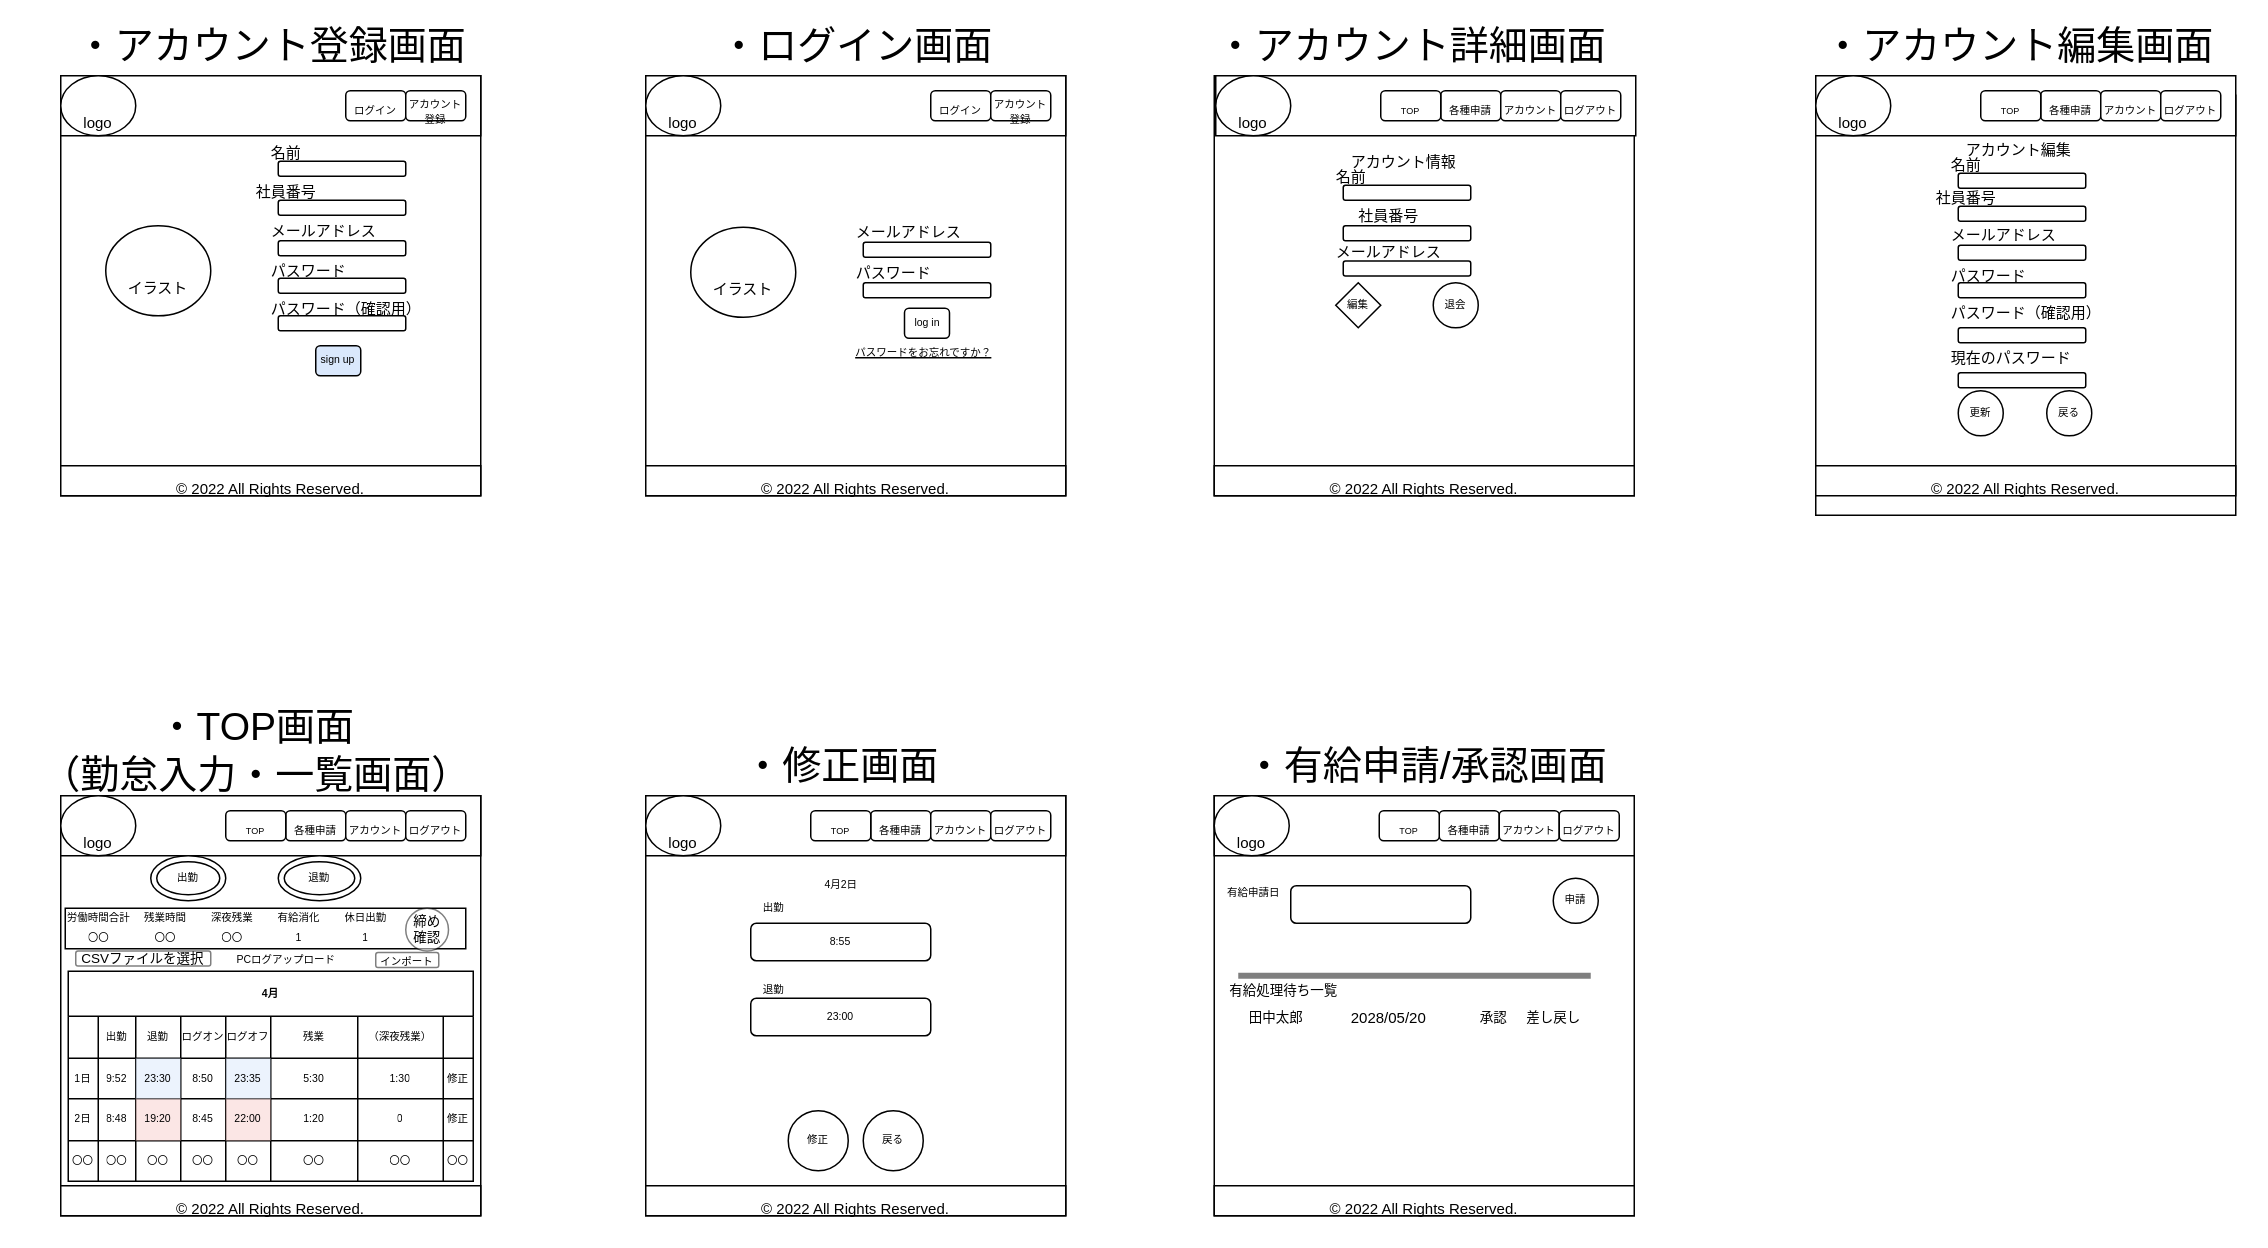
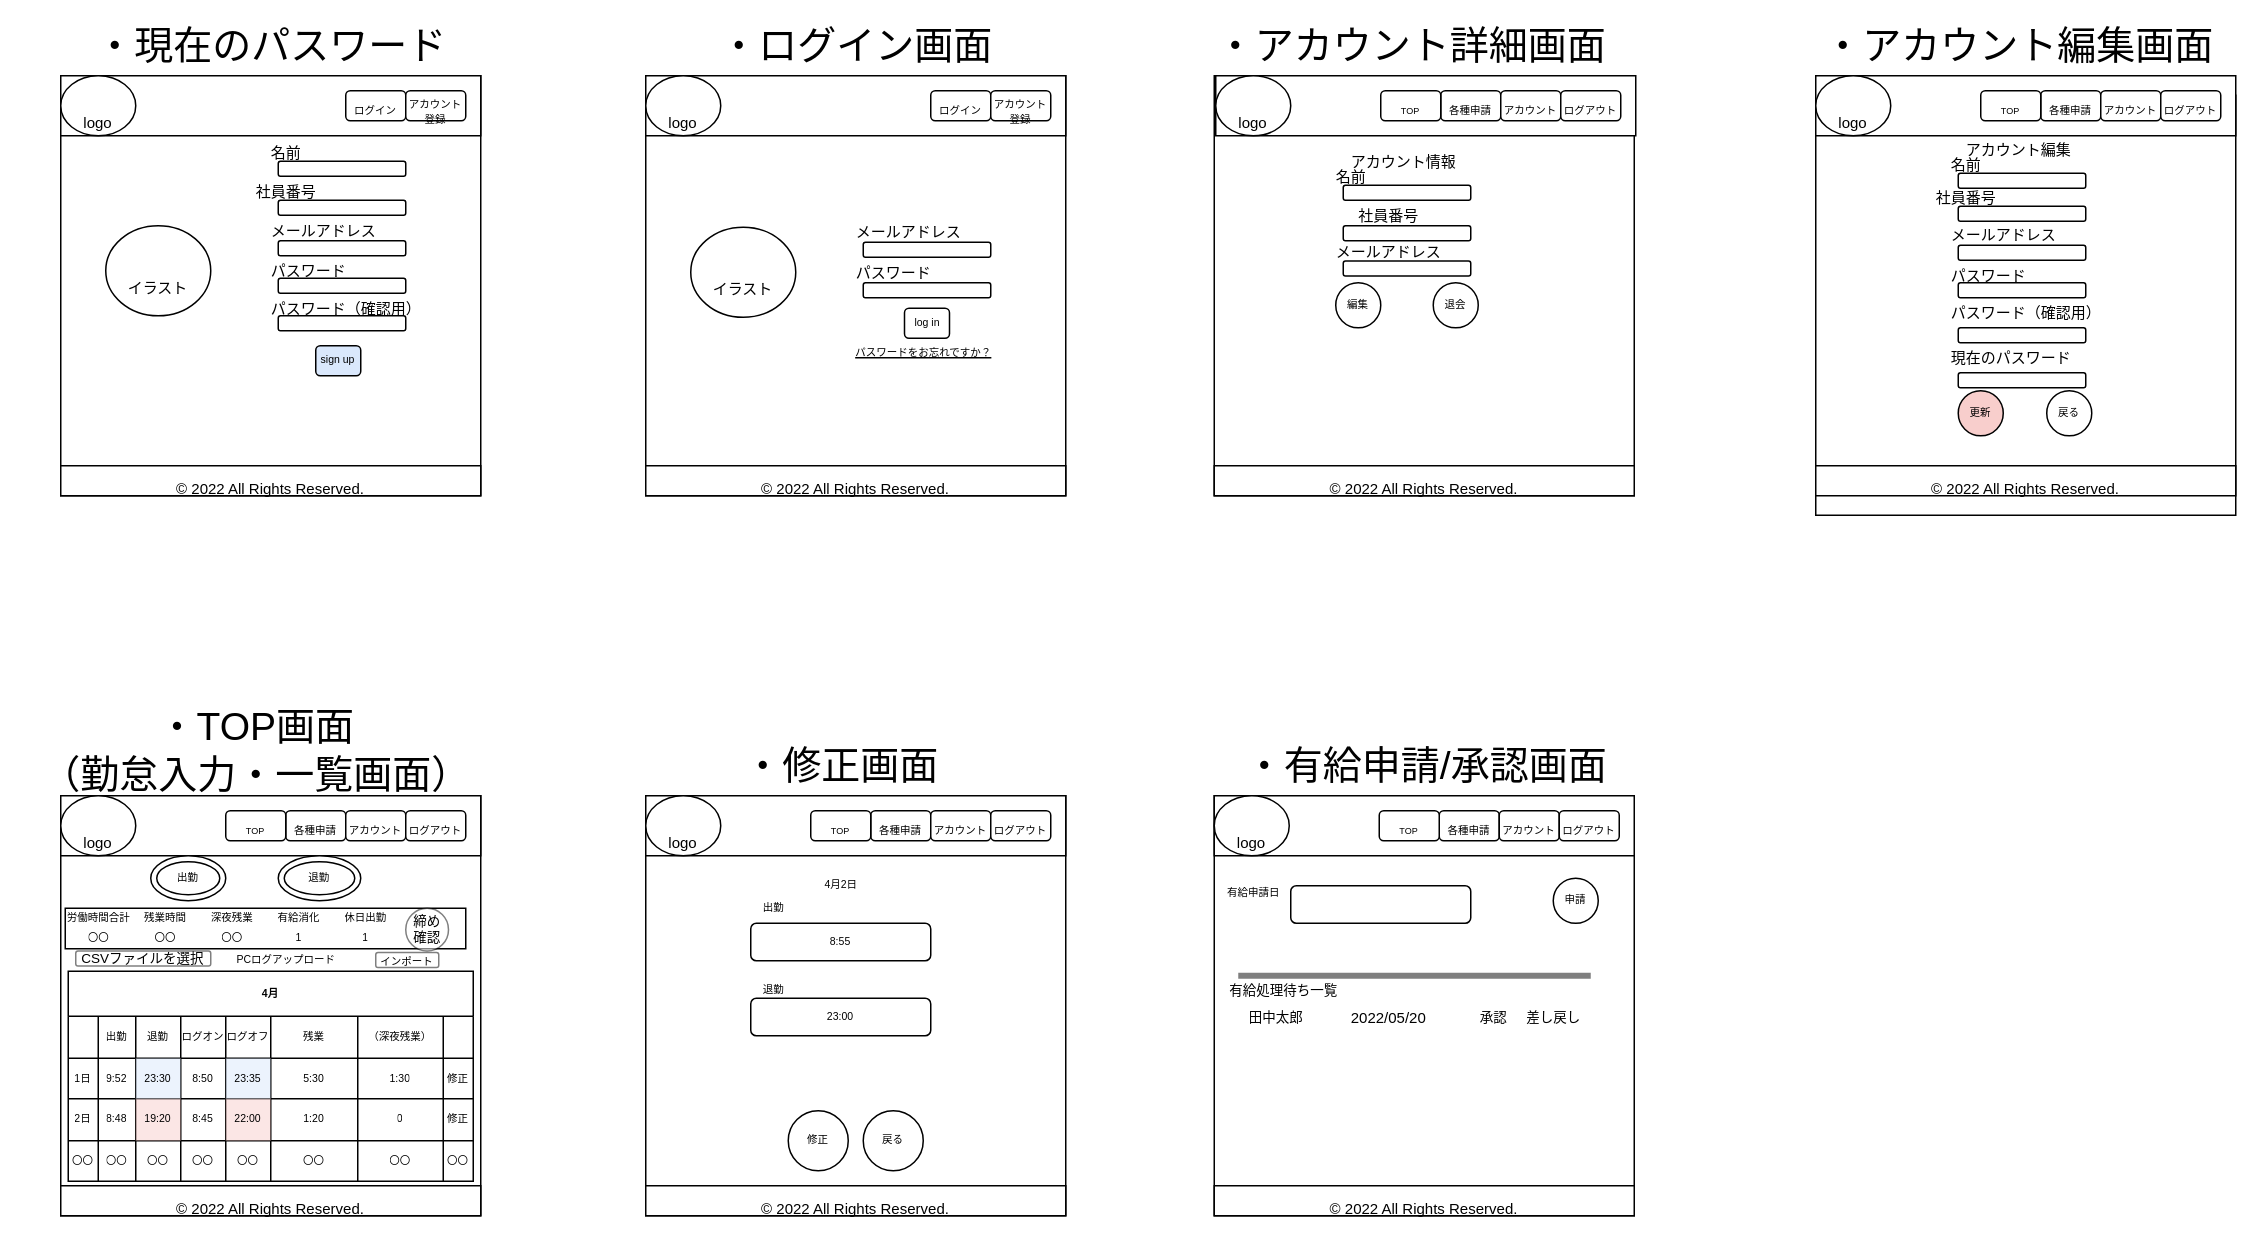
node "・アカウント登録画面": label "・アカウント登録画面" -> "・現在のパスワード"
node "編集": shape diamond -> ellipse
node "更新": fillcolor #ffffff -> #f8cecc
node "2028/05/20": label "2028/05/20" -> "2022/05/20"
